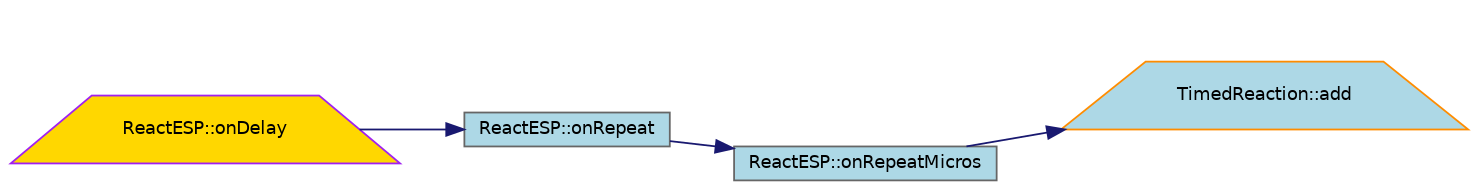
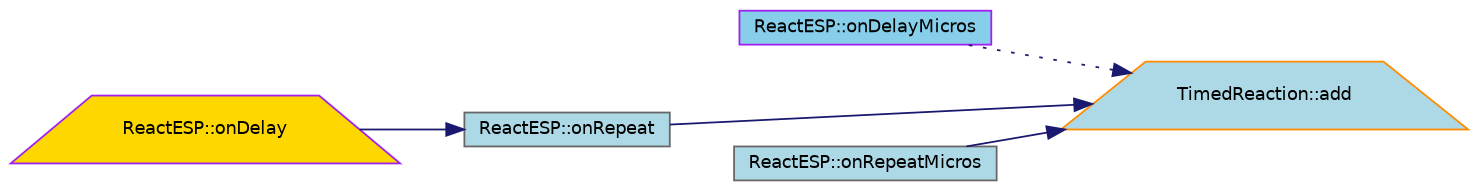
node "ReactESP::onDelayMicros": added
edge "ReactESP::onRepeat" -> "ReactESP::onRepeatMicros": now "ReactESP::onRepeat" -> "TimedReaction::add"
